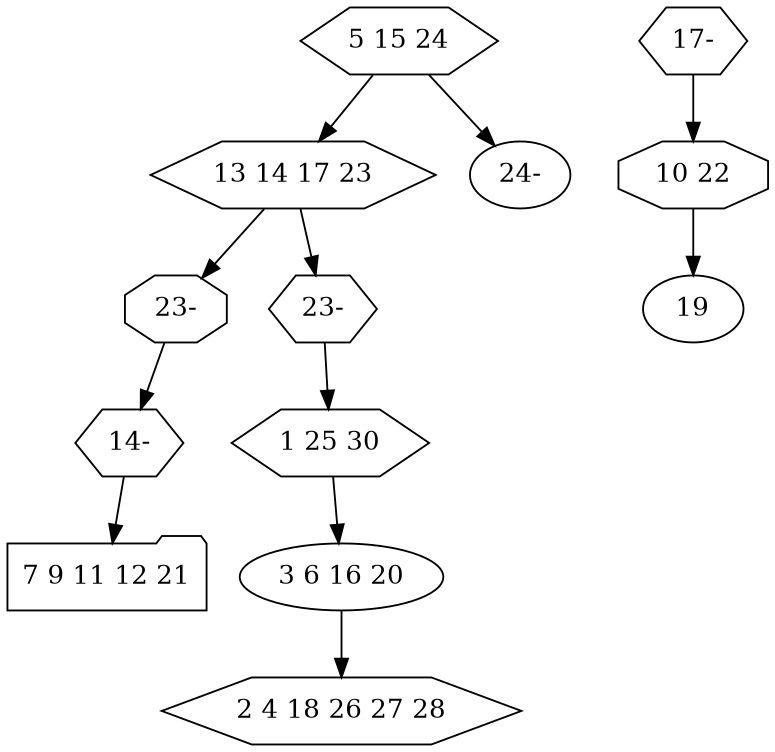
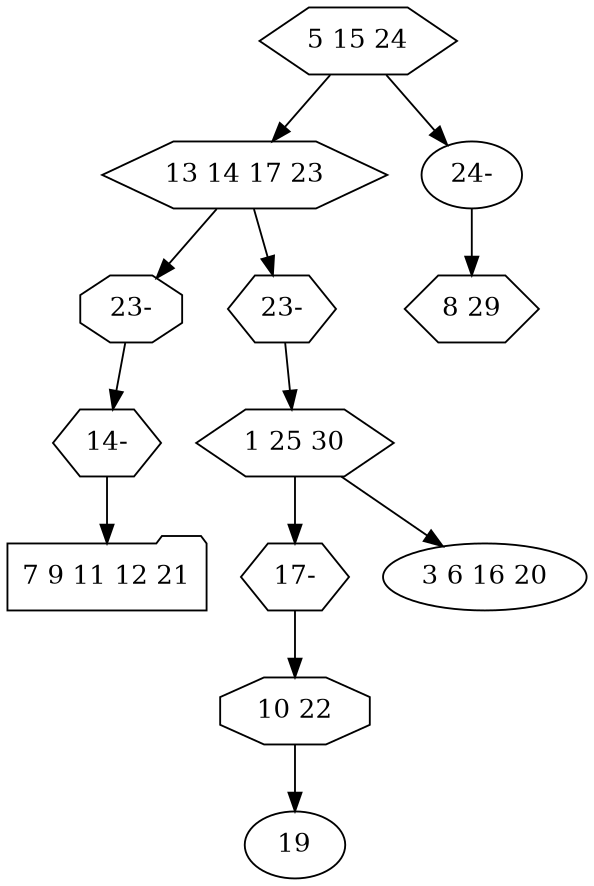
node "8 29": added
edge "1 25 30" -> "17-": added
node "2 4 18 26 27 28": removed
